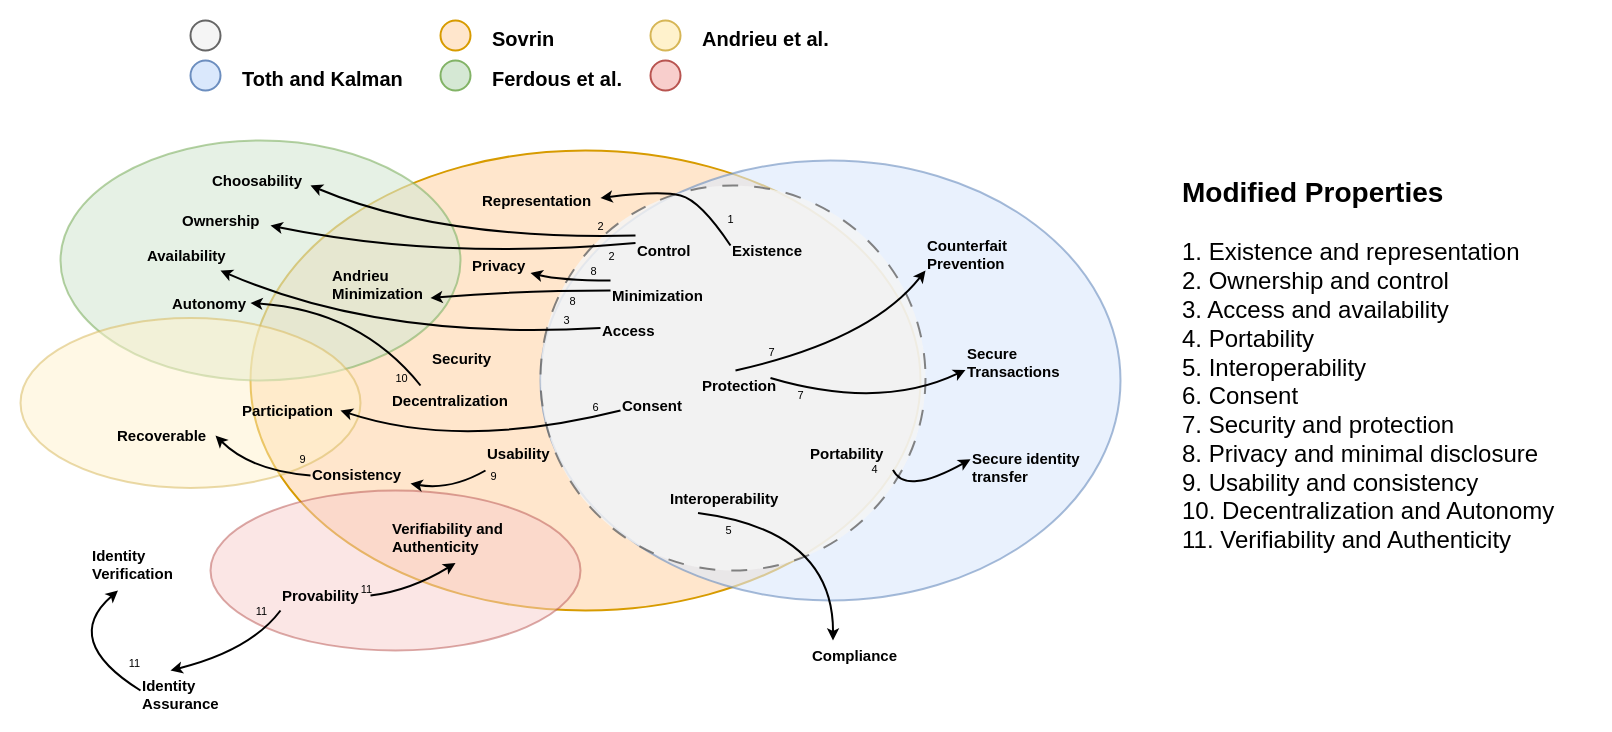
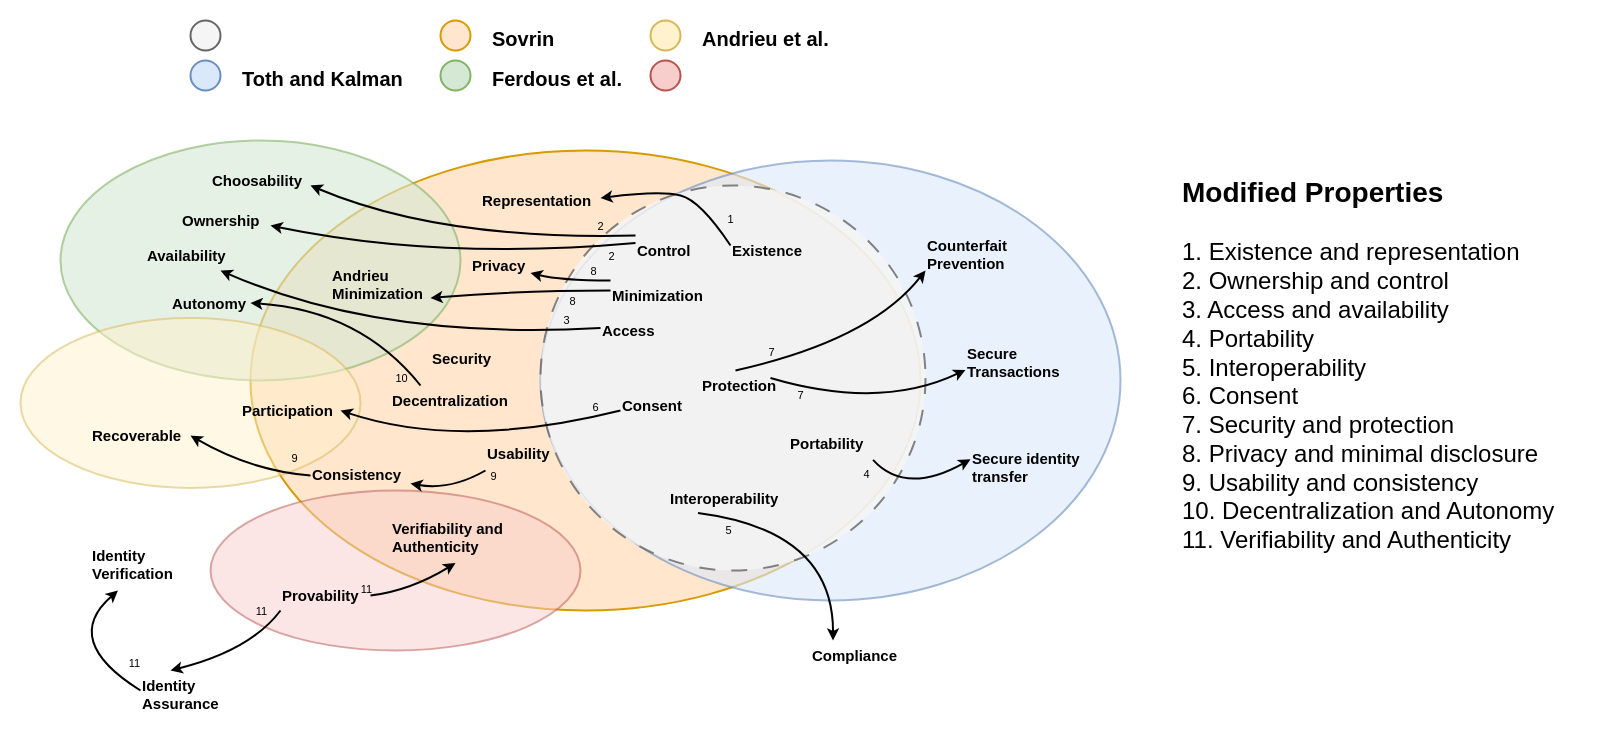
node "Recoverable": moved (166, 436) -> (141, 436)
node "Portability": moved (851, 459) -> (831, 449)
